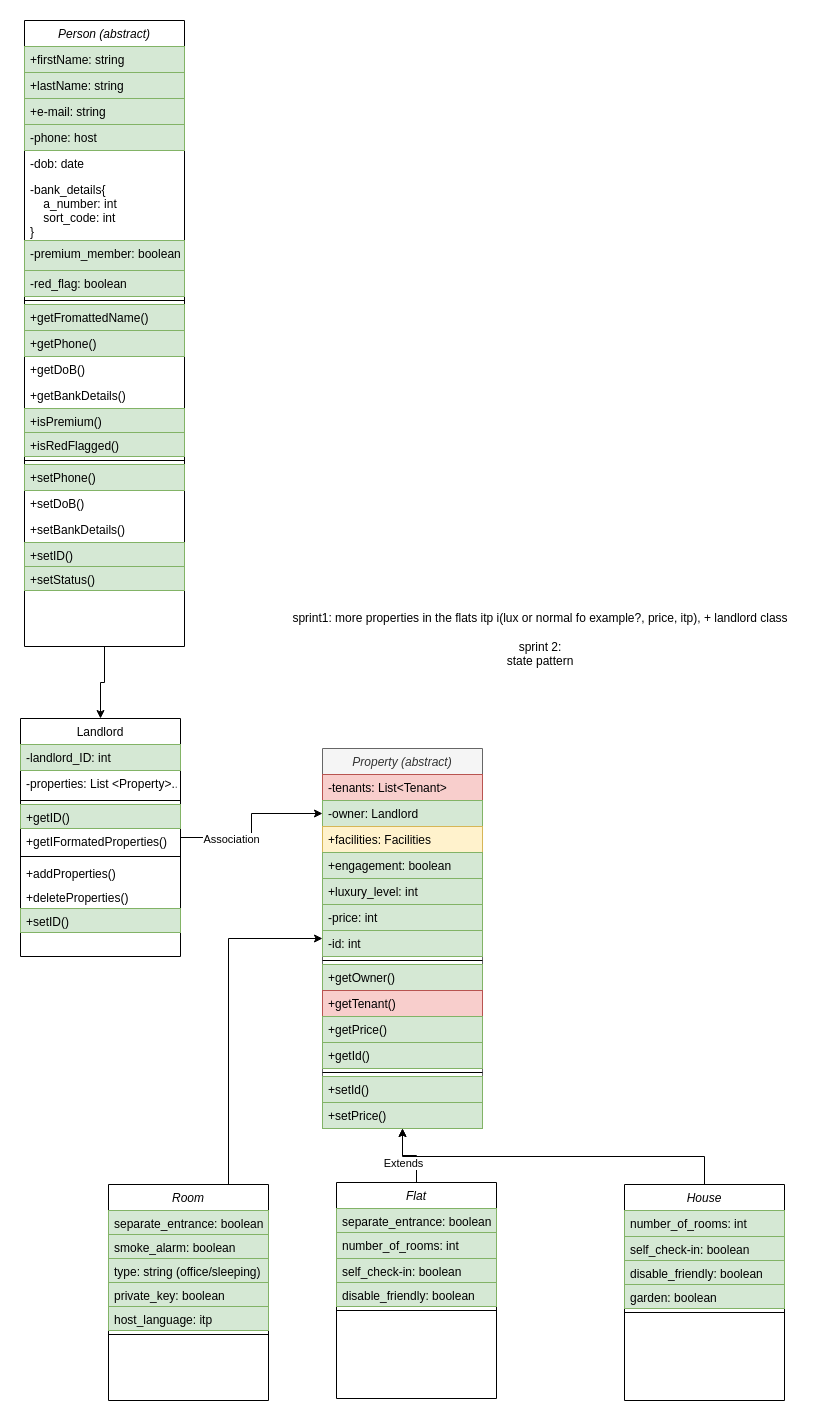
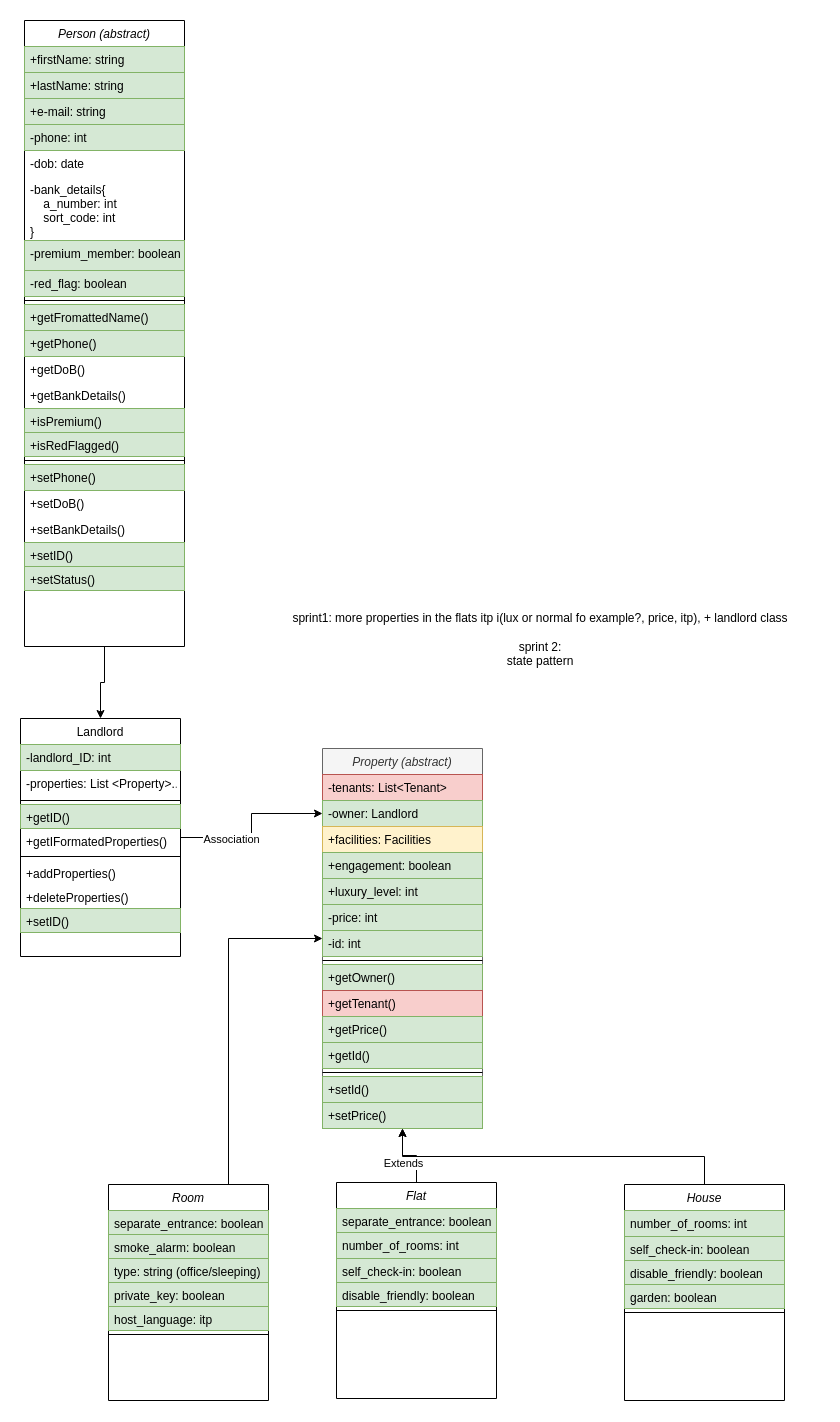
node "-phone: host": label "-phone: host" -> "-phone: int"
